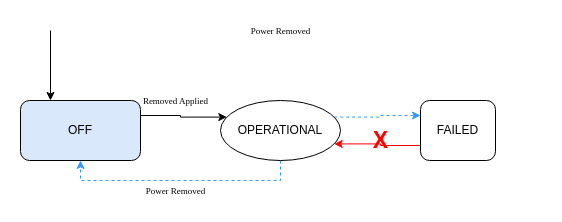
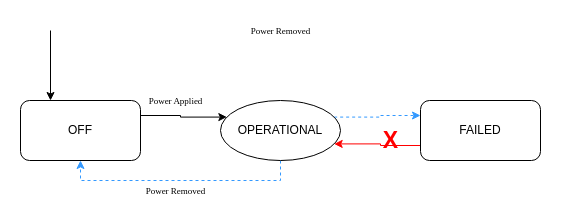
node "Removed Applied": label "Removed Applied" -> "Power Applied"
node "OFF": fillcolor #dae8fc -> #ffffff
node "FAILED": size 75x60 -> 120x60
node "X": moved (381, 141) -> (391, 141)
